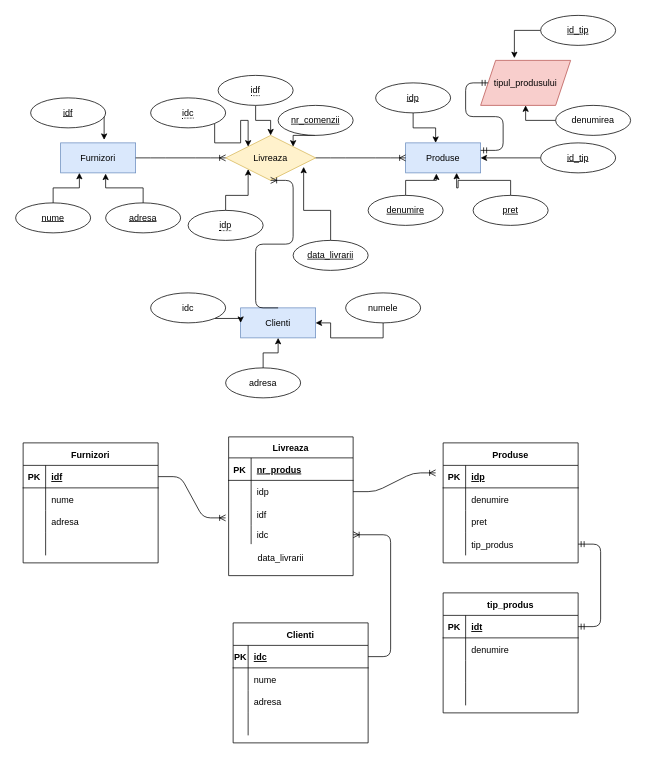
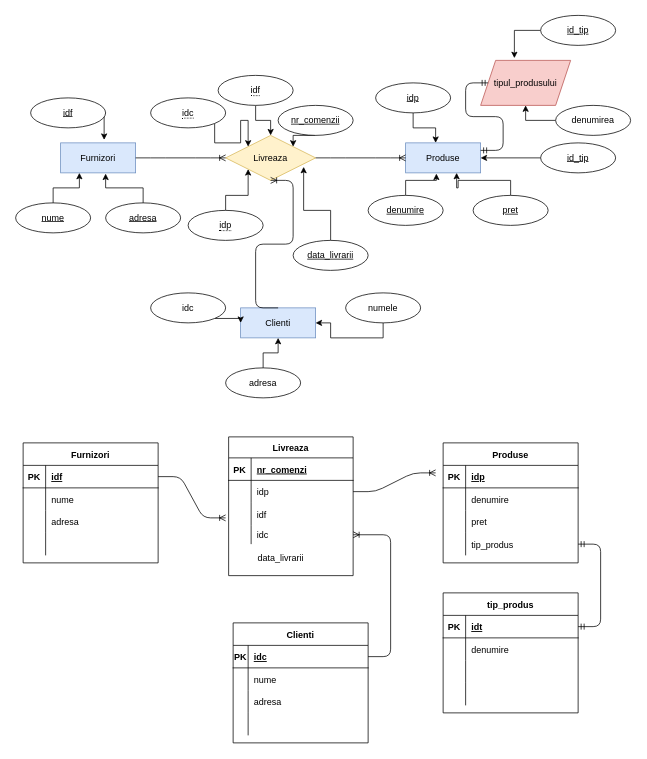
node "nr_produs": label "nr_produs" -> "nr_comenzi"
